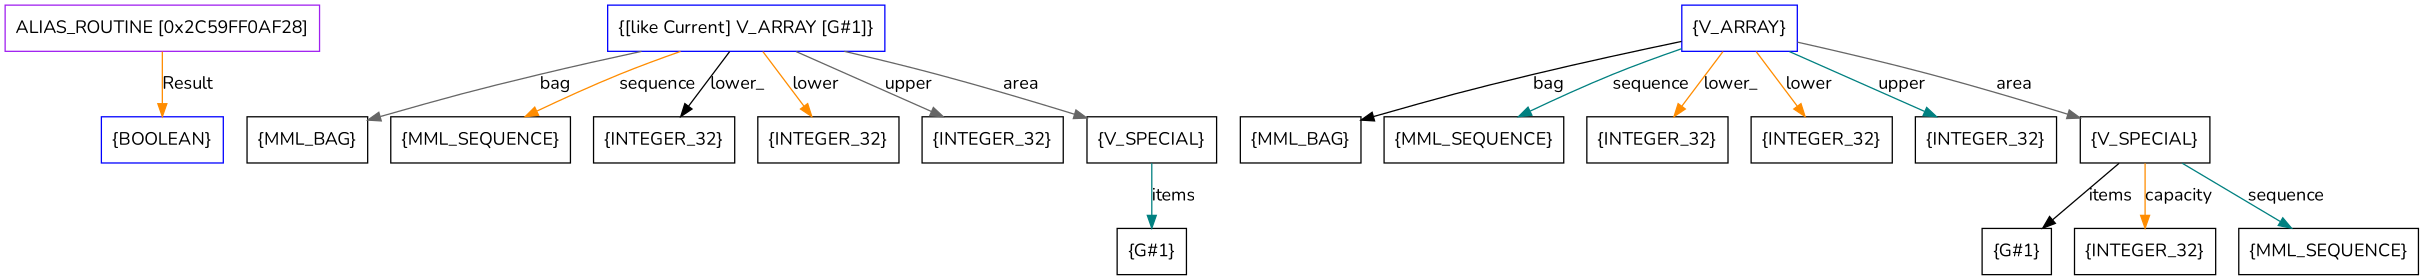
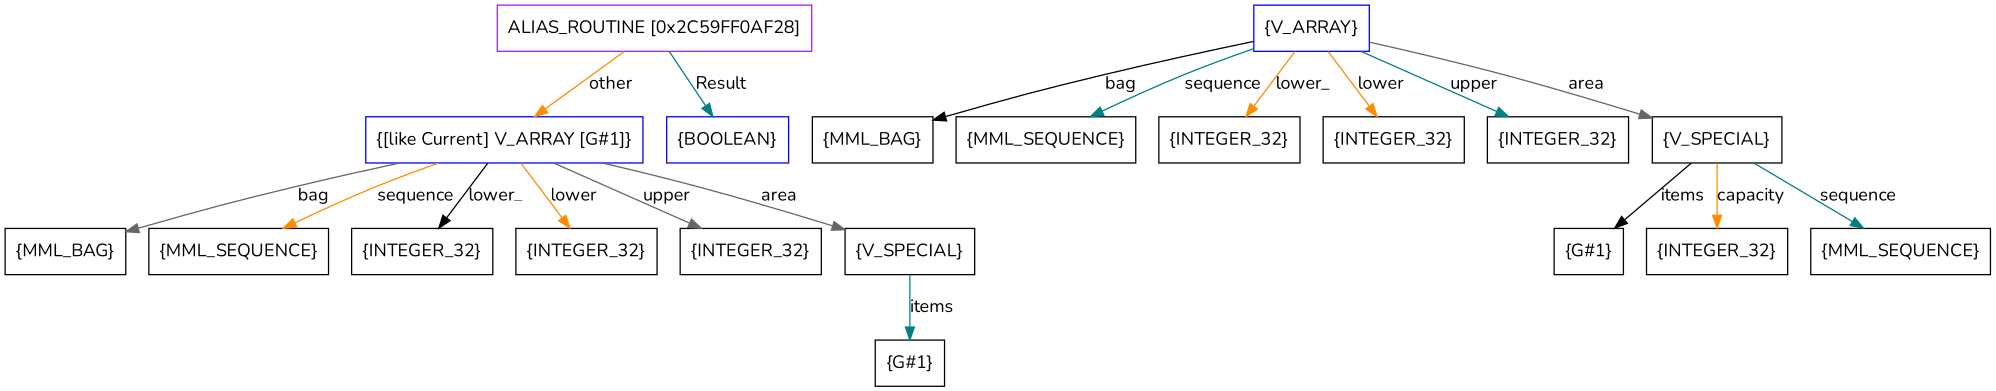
edge "ALIAS_ROUTINE [0x2C59FF0AF28]" -> "{BOOLEAN}": color darkorange -> teal
edge "ALIAS_ROUTINE [0x2C59FF0AF28]" -> "{[like Current] V_ARRAY [G#1]}": added, label "other"
